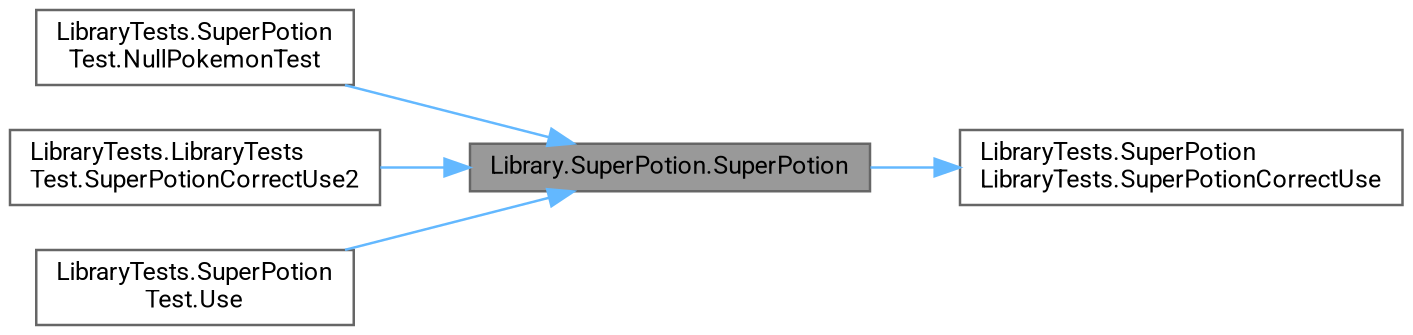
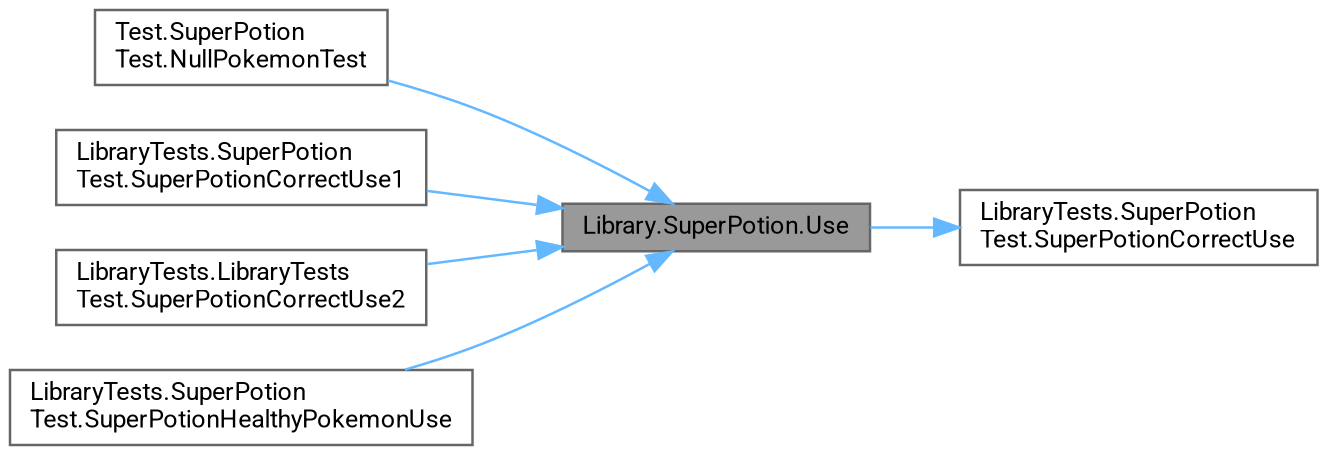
node "LibraryTests.SuperPotion Test.NullPokemonTest": label "LibraryTests.SuperPotion Test.NullPokemonTest" -> "Test.SuperPotion Test.NullPokemonTest"
node "LibraryTests.SuperPotion Test.SuperPotionCorrectUse1": added
node "Library.SuperPotion.SuperPotion": label "Library.SuperPotion.SuperPotion" -> "Library.SuperPotion.Use"
node "LibraryTests.SuperPotion LibraryTests.SuperPotionCorrectUse": label "LibraryTests.SuperPotion LibraryTests.SuperPotionCorrectUse" -> "LibraryTests.SuperPotion Test.SuperPotionCorrectUse"
node "LibraryTests.SuperPotion Test.Use": label "LibraryTests.SuperPotion Test.Use" -> "LibraryTests.SuperPotion Test.SuperPotionHealthyPokemonUse"
